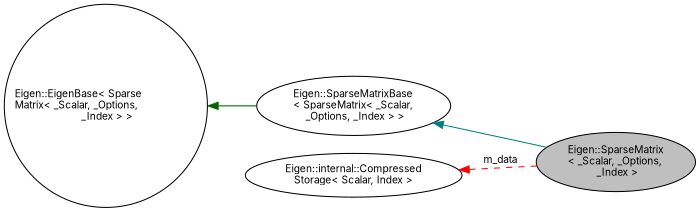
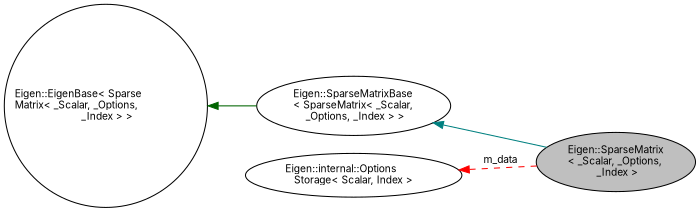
node "Eigen::internal::Compressed Storage< Scalar, Index >": label "Eigen::internal::Compressed Storage< Scalar, Index >" -> "Eigen::internal::Options Storage< Scalar, Index >"
